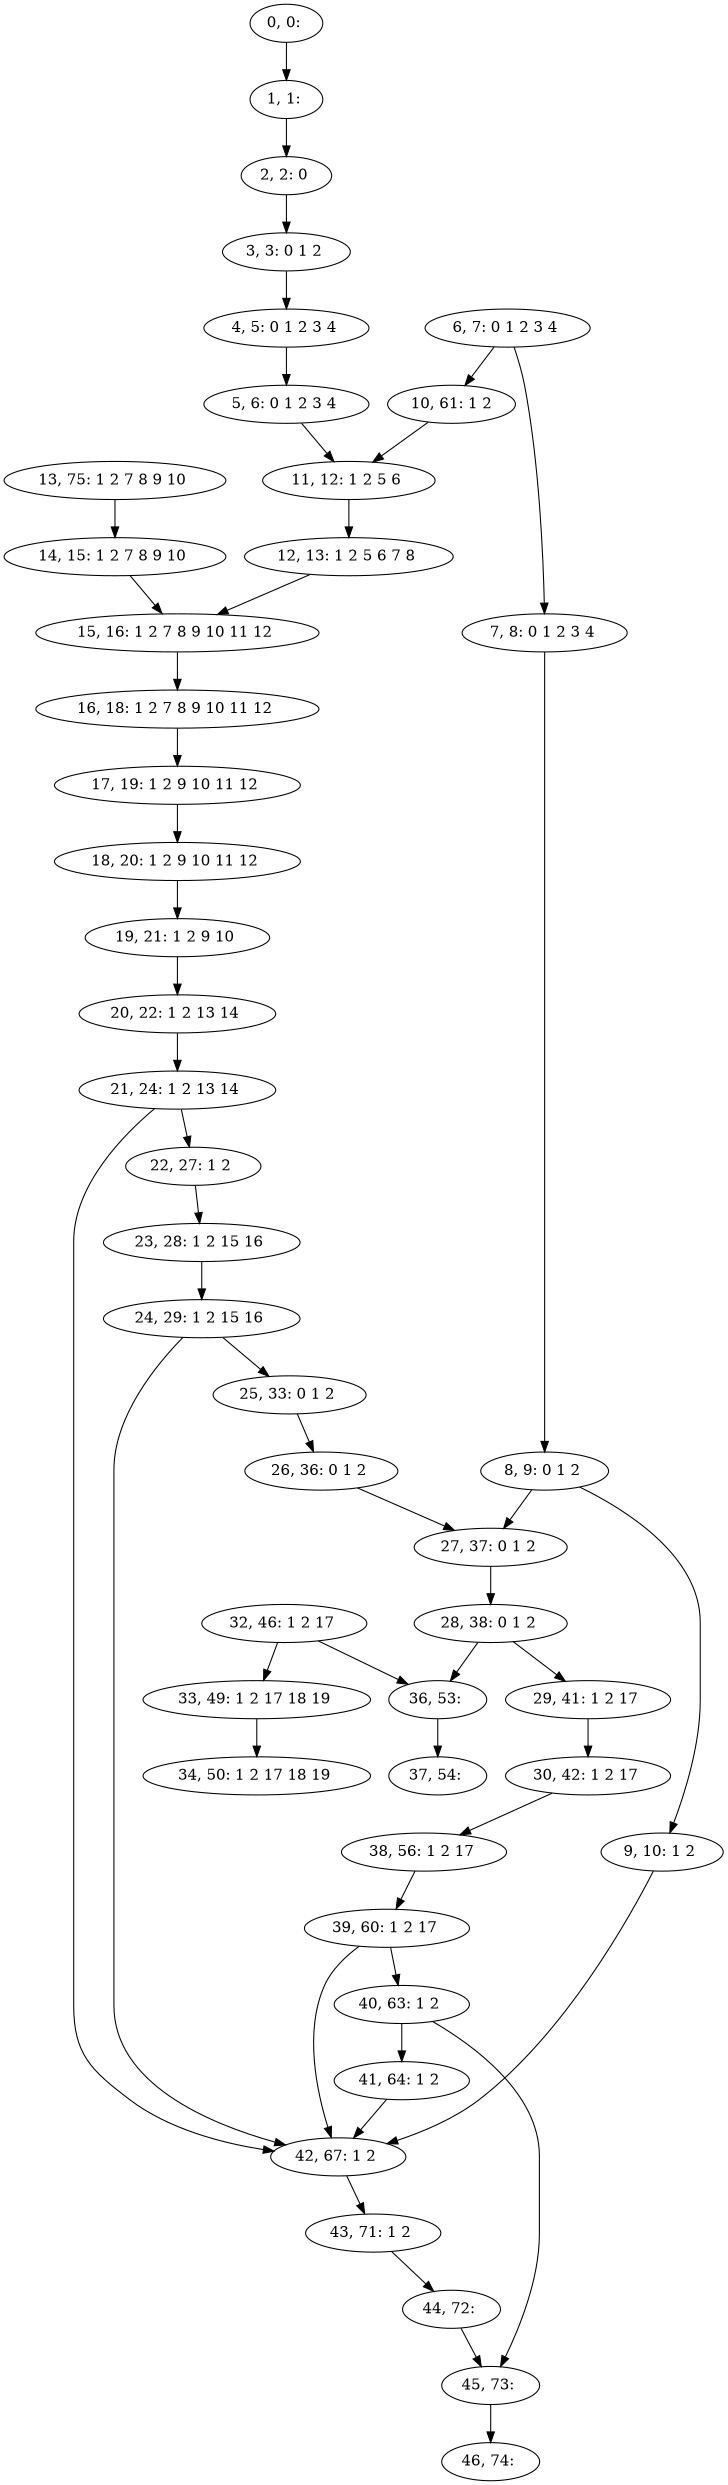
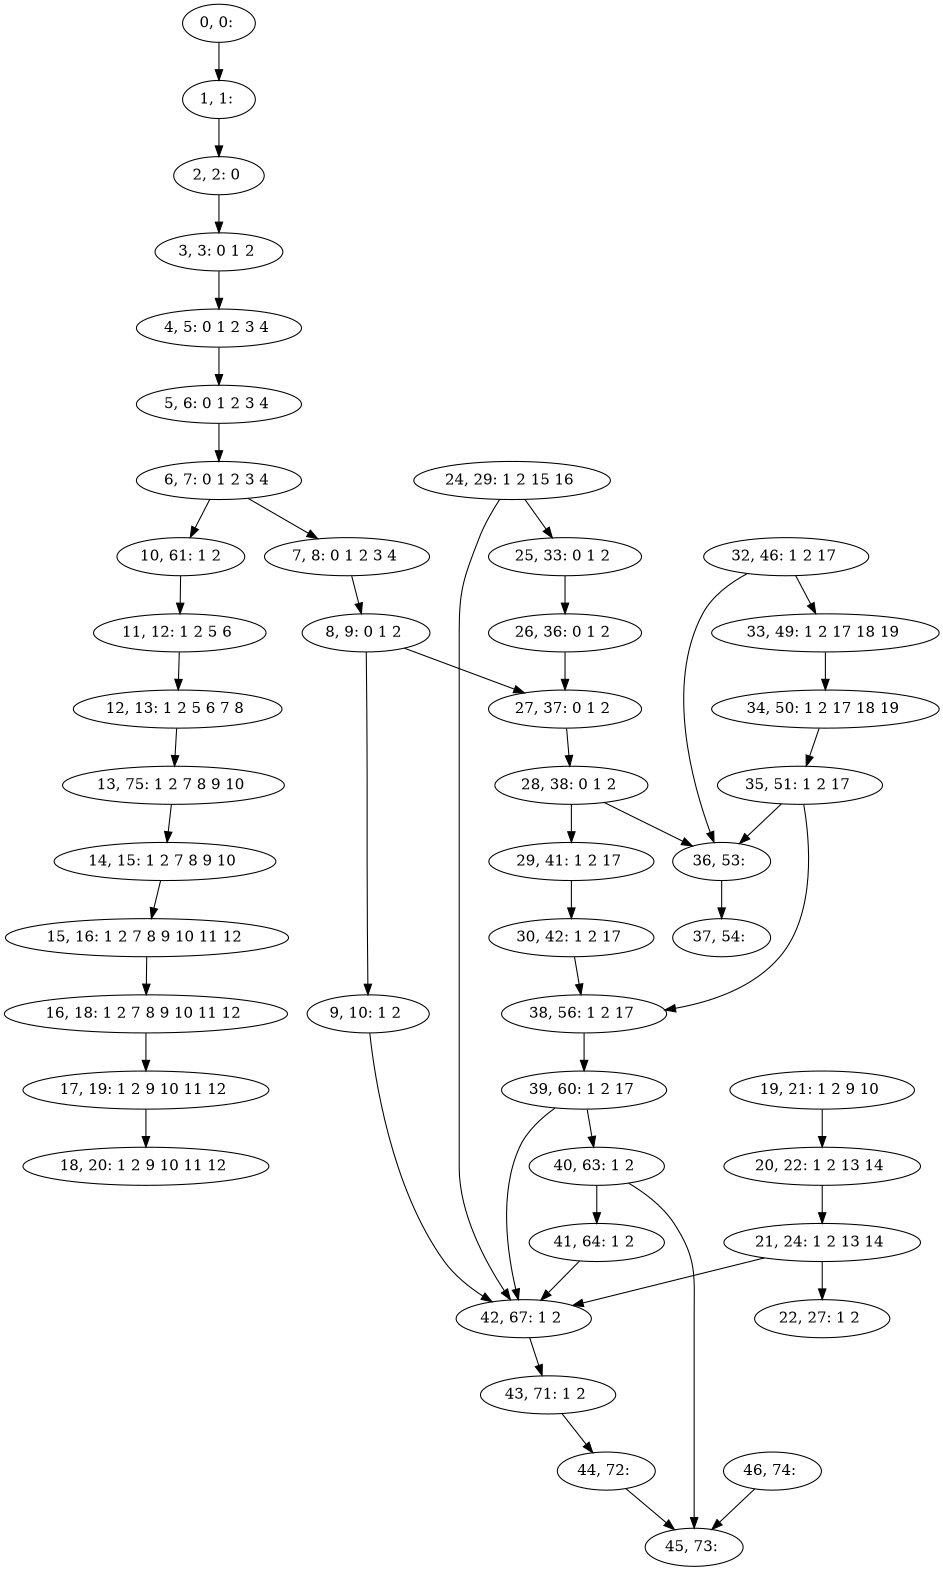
edge "5, 6: 0 1 2 3 4" -> "11, 12: 1 2 5 6": now "5, 6: 0 1 2 3 4" -> "6, 7: 0 1 2 3 4"
edge "12, 13: 1 2 5 6 7 8" -> "15, 16: 1 2 7 8 9 10 11 12": now "12, 13: 1 2 5 6 7 8" -> "13, 75: 1 2 7 8 9 10"
node "35, 51: 1 2 17": added
edge "18, 20: 1 2 9 10 11 12" -> "19, 21: 1 2 9 10": removed
node "23, 28: 1 2 15 16": removed
edge "45, 73:" -> "46, 74:": reversed
